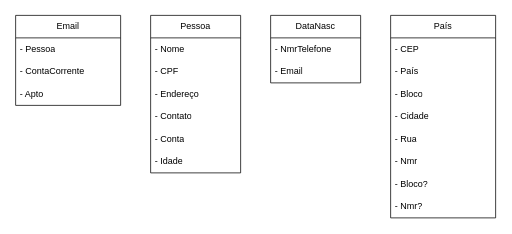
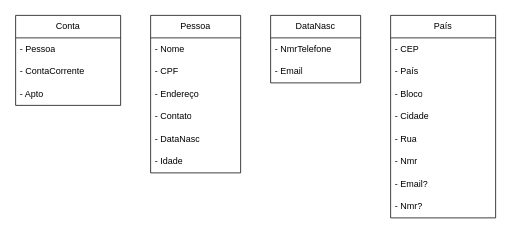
node "Email": label "Email" -> "Conta"
node "- Conta": label "- Conta" -> "- DataNasc"
node "- Bloco?": label "- Bloco?" -> "- Email?"
